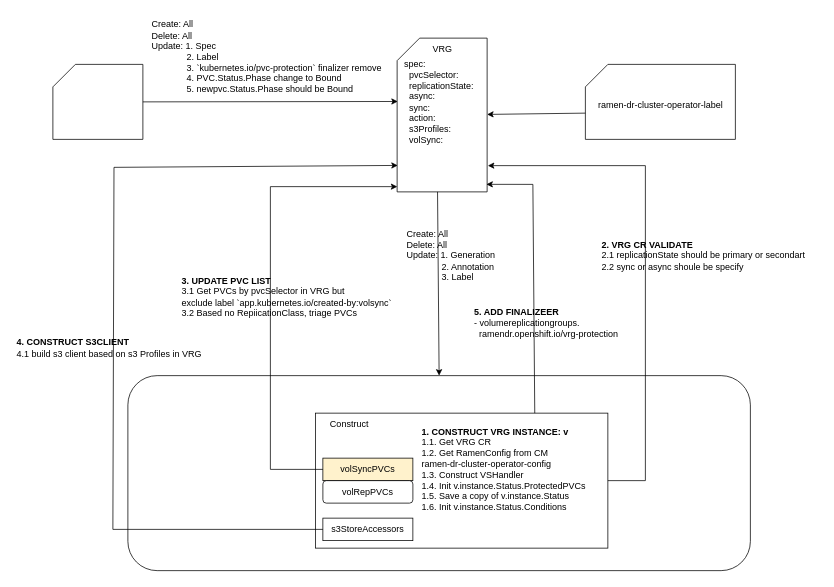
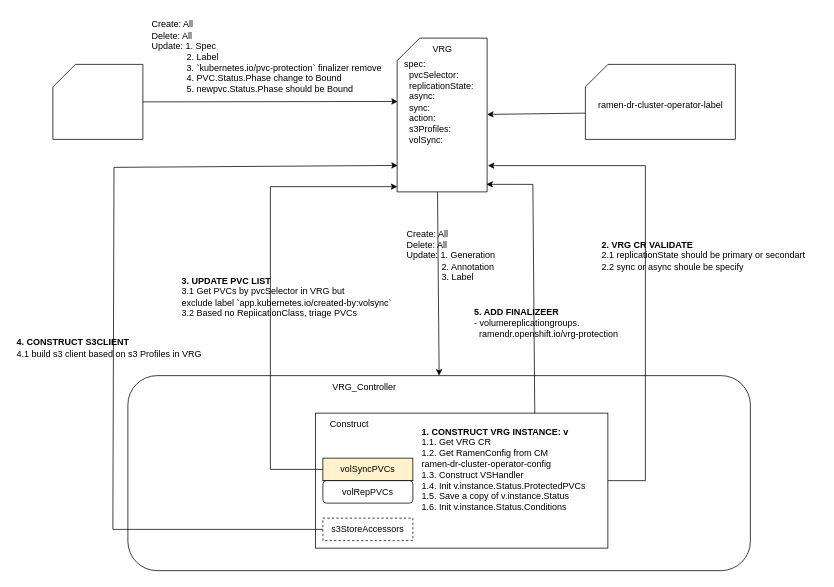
node "VRG_Controller": added
node "s3StoreAccessors": style solid -> dashed
